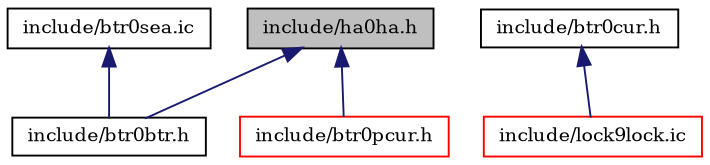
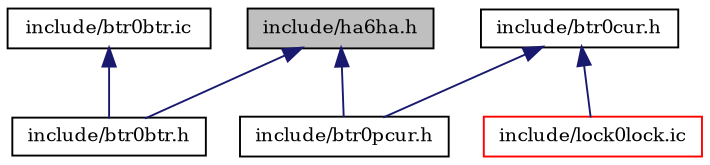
node "include/btr0sea.ic": label "include/btr0sea.ic" -> "include/btr0btr.ic"
node "include/ha0ha.h": label "include/ha0ha.h" -> "include/ha6ha.h"
edge "include/btr0pcur.h" -> "include/btr0cur.h": added
node "include/btr0pcur.h": color red -> black
node "include/lock9lock.ic": label "include/lock9lock.ic" -> "include/lock0lock.ic"
